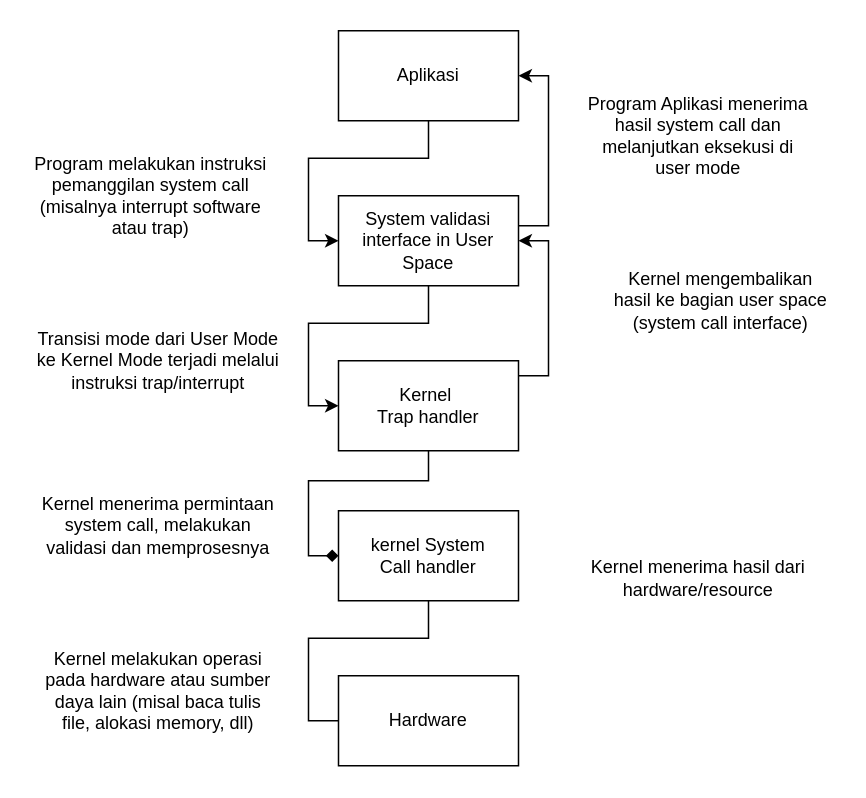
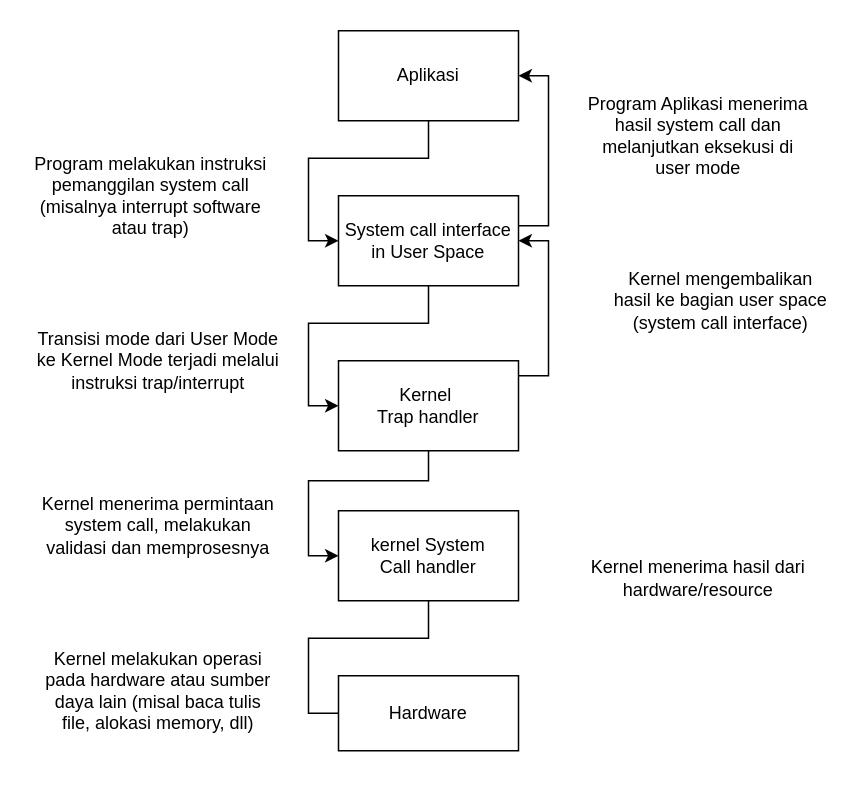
node "System validasi interface in User Space": label "System validasi interface in User Space" -> "System call interface in User Space"
edge "Kernel Trap handler" -> "kernel System Call handler": arrowhead diamond -> classic
node "Hardware": size 180x90 -> 180x75
